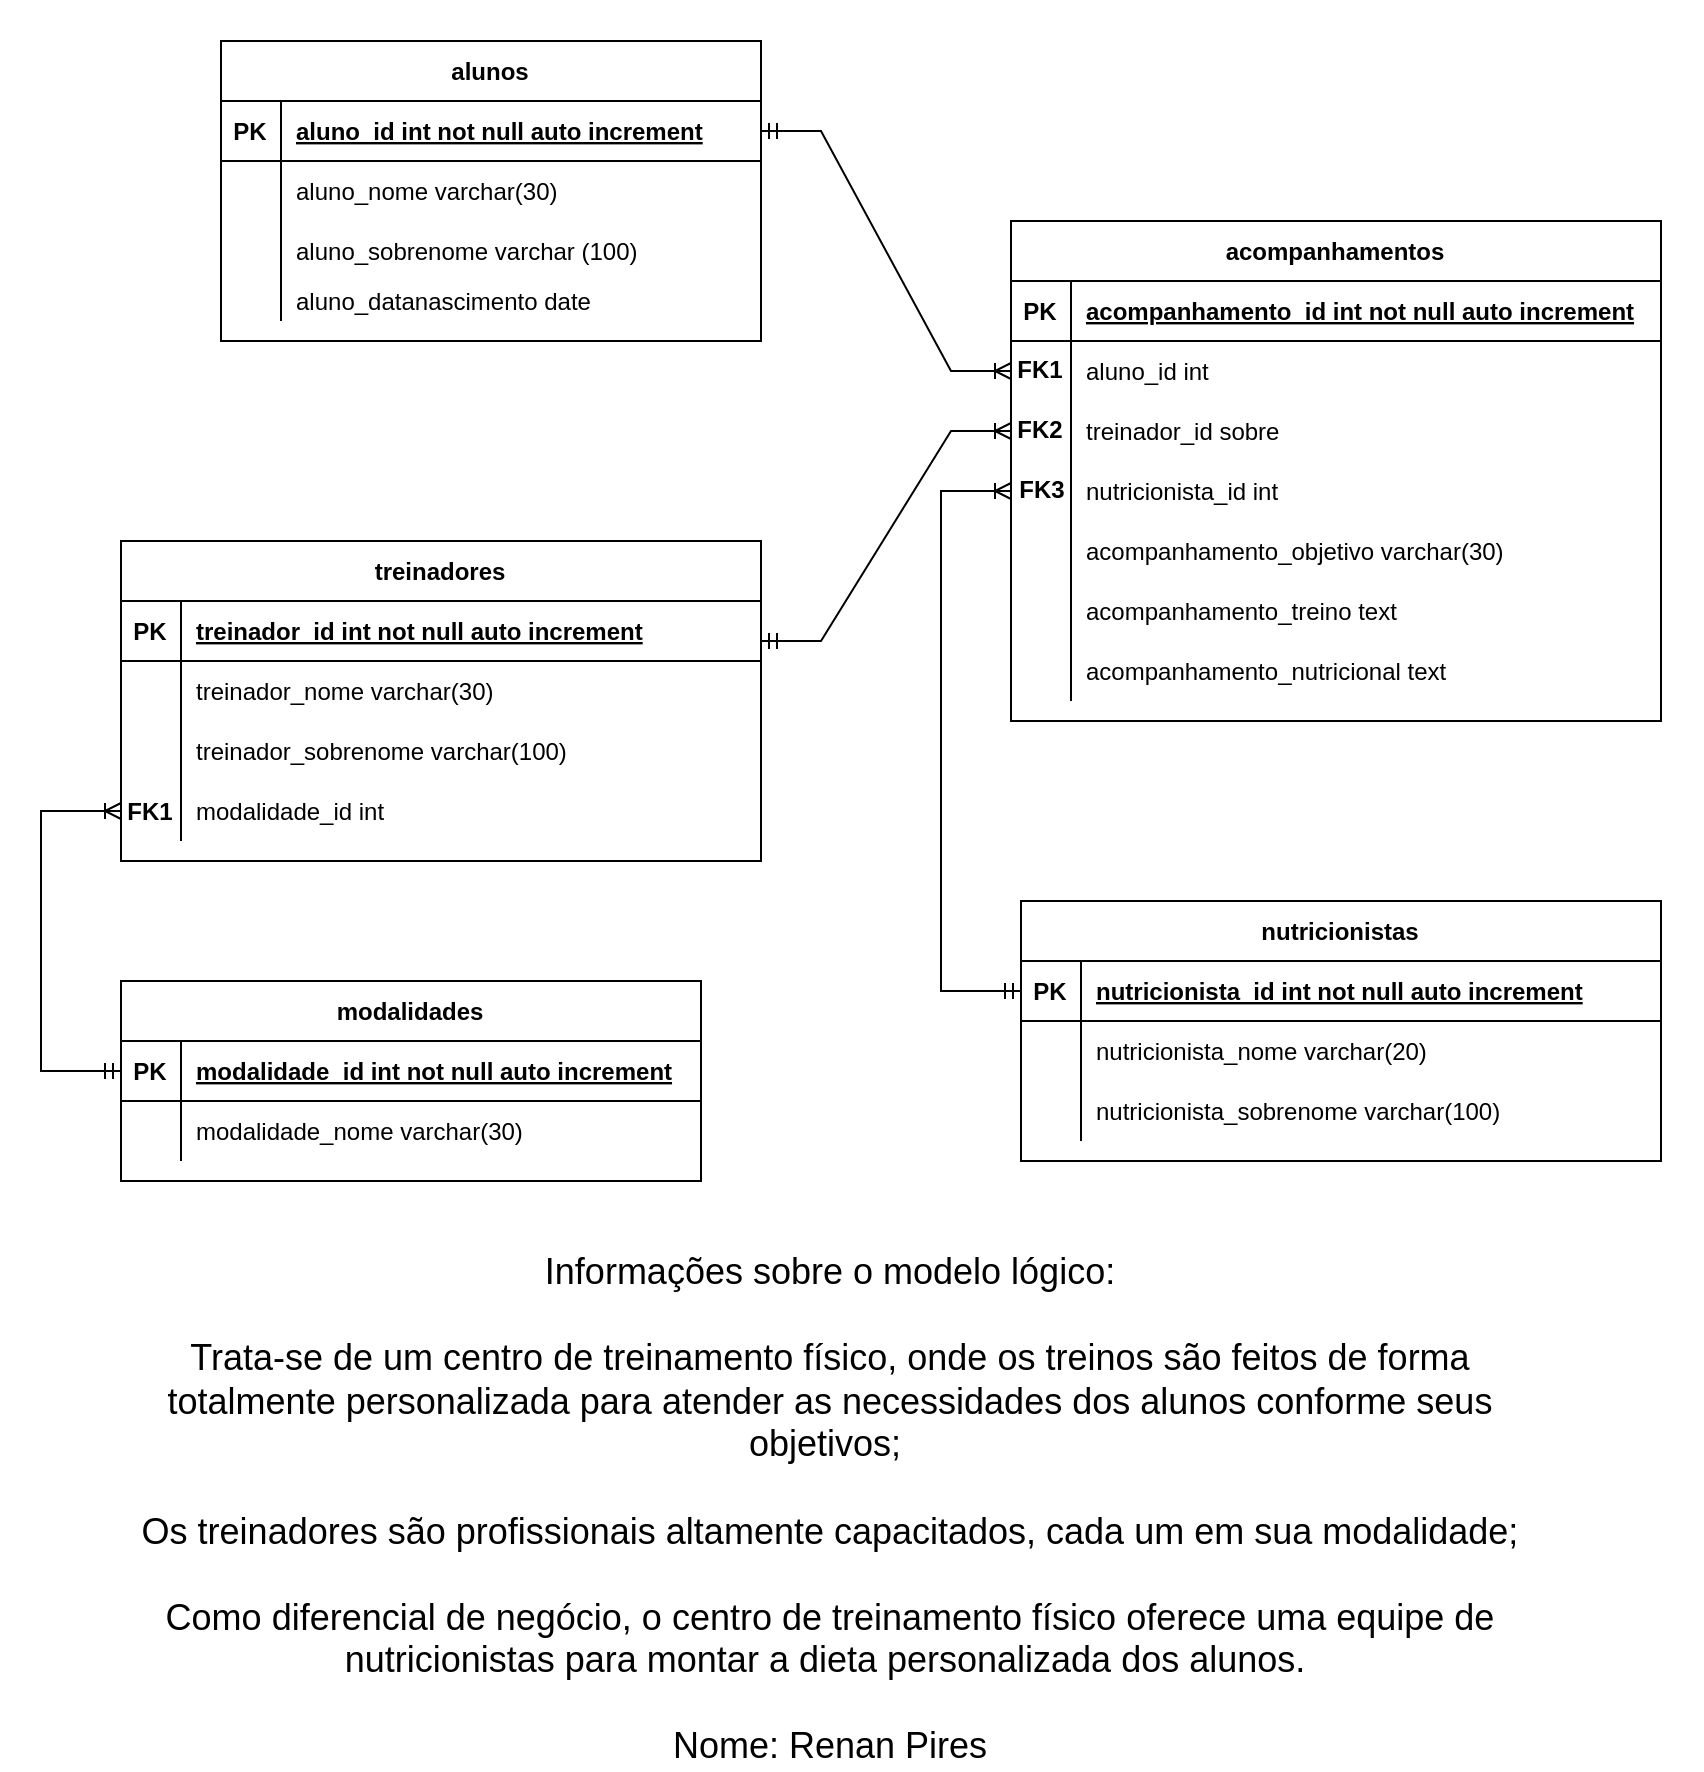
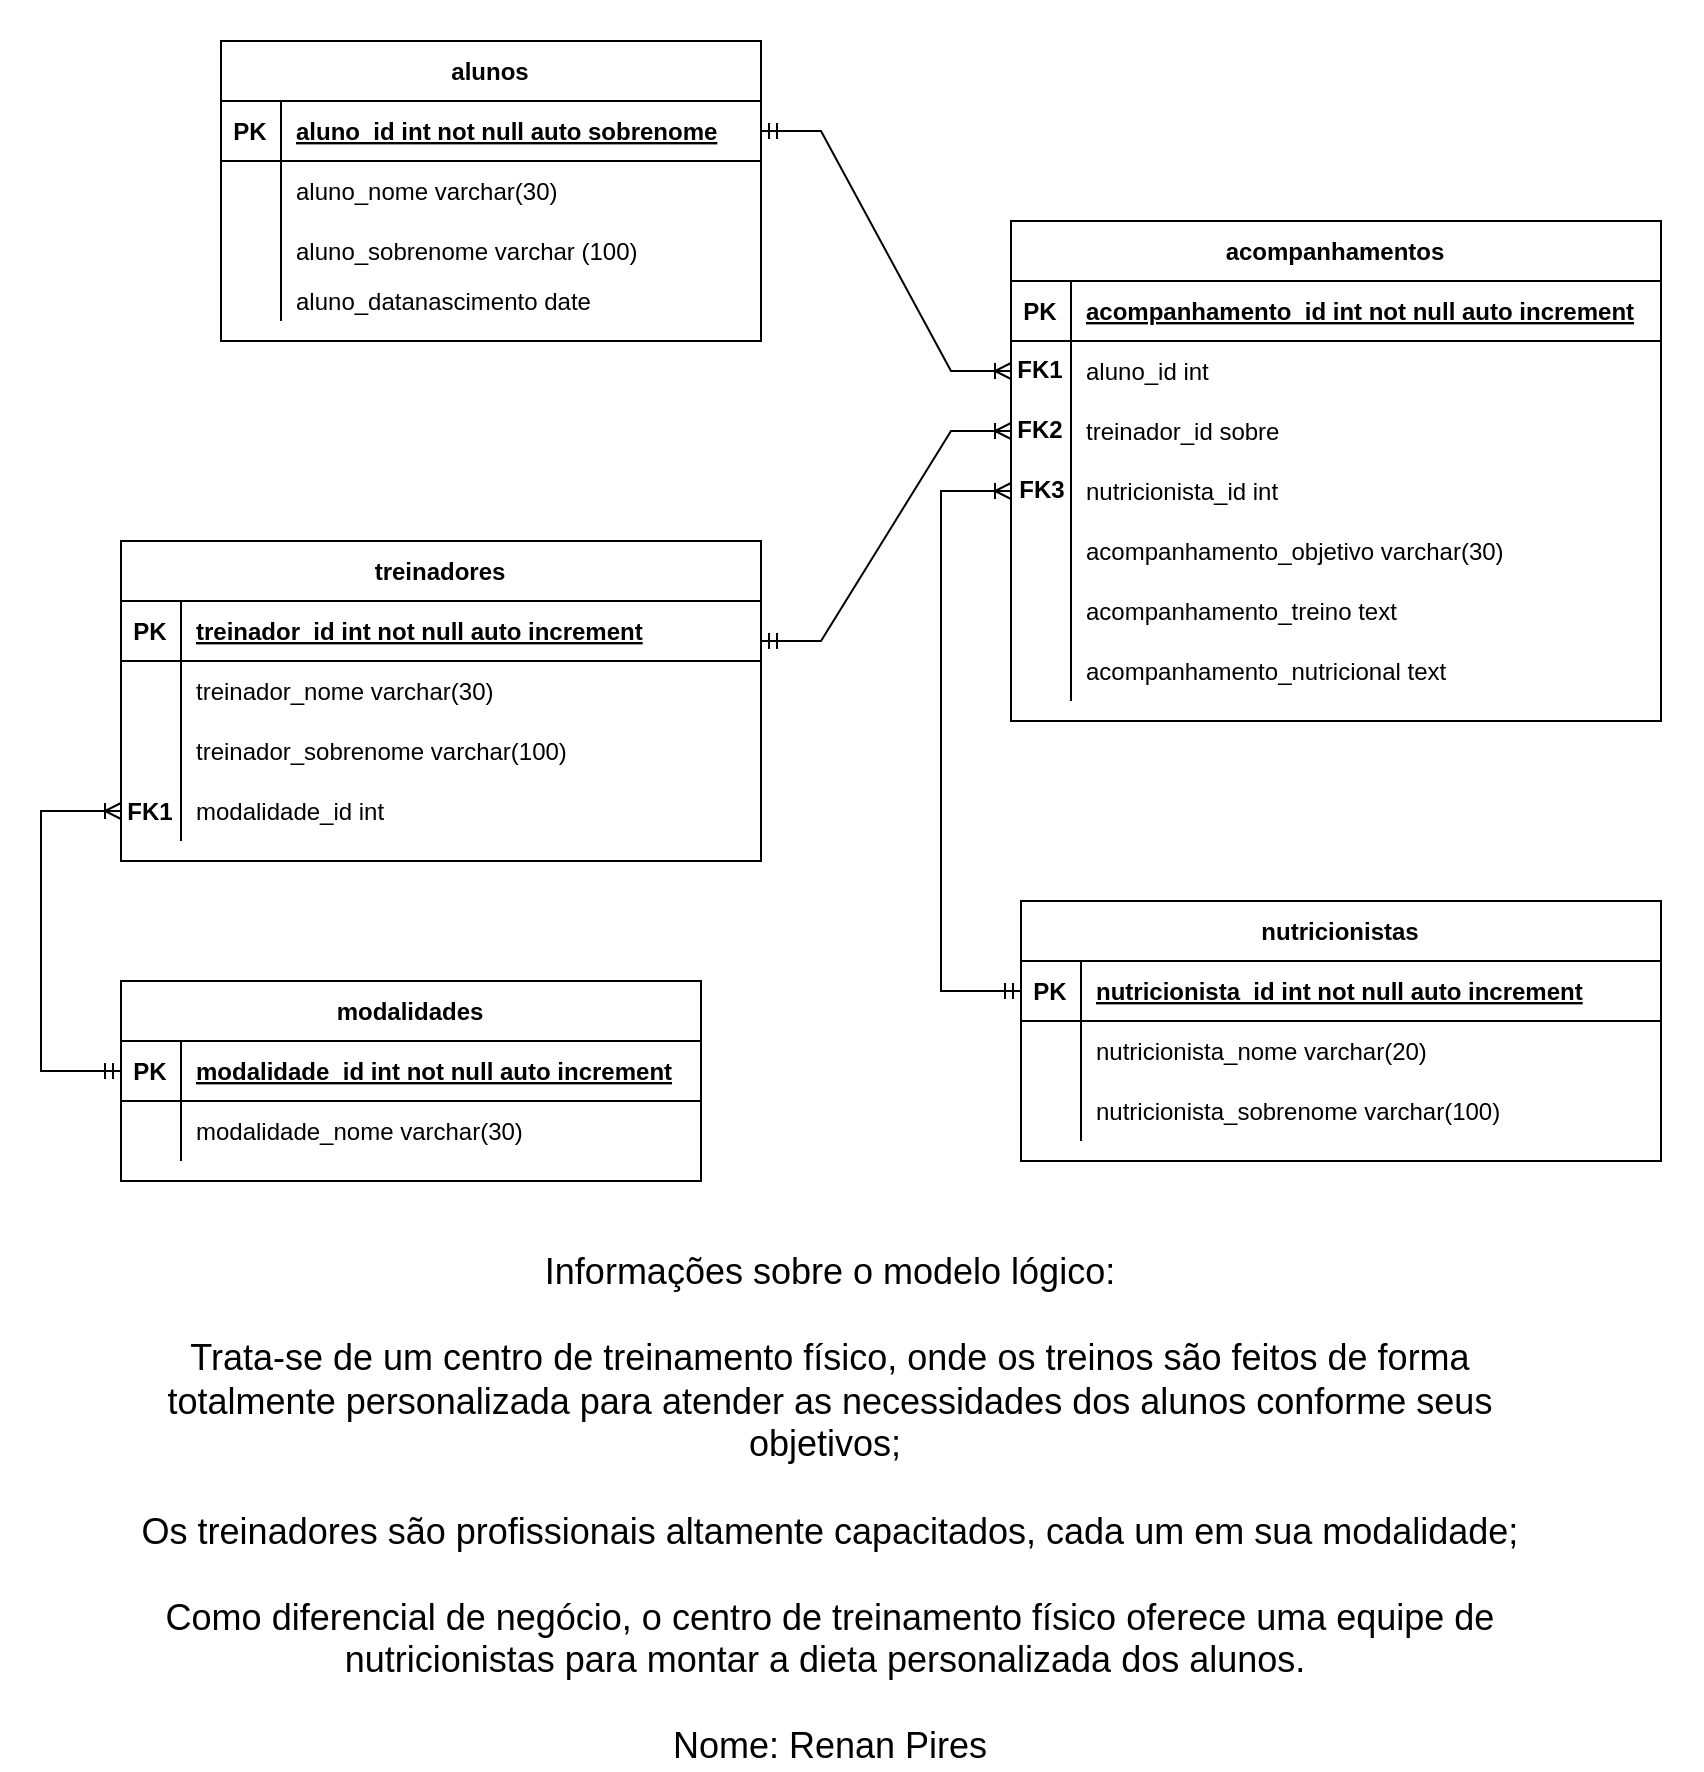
node "aluno_id int not null auto increment": label "aluno_id int not null auto increment" -> "aluno_id int not null auto sobrenome"
